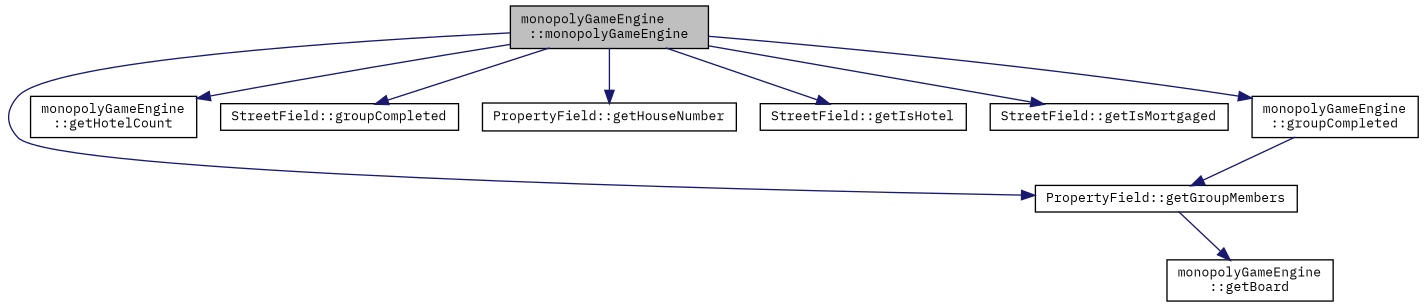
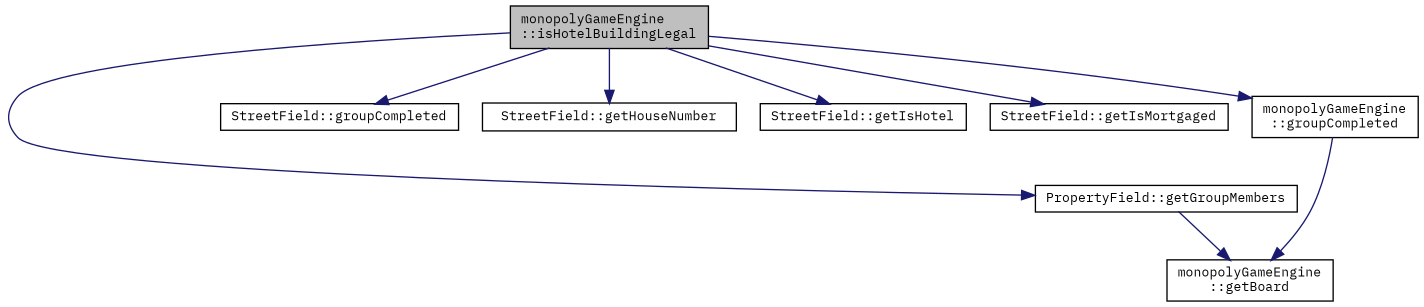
node "monopolyGameEngine ::monopolyGameEngine": label "monopolyGameEngine ::monopolyGameEngine" -> "monopolyGameEngine ::isHotelBuildingLegal"
node "monopolyGameEngine ::getHotelCount": removed
node "PropertyField::getHouseNumber": label "PropertyField::getHouseNumber" -> "StreetField::getHouseNumber"
edge "monopolyGameEngine ::groupCompleted" -> "PropertyField::getGroupMembers": now "monopolyGameEngine ::groupCompleted" -> "monopolyGameEngine ::getBoard"
